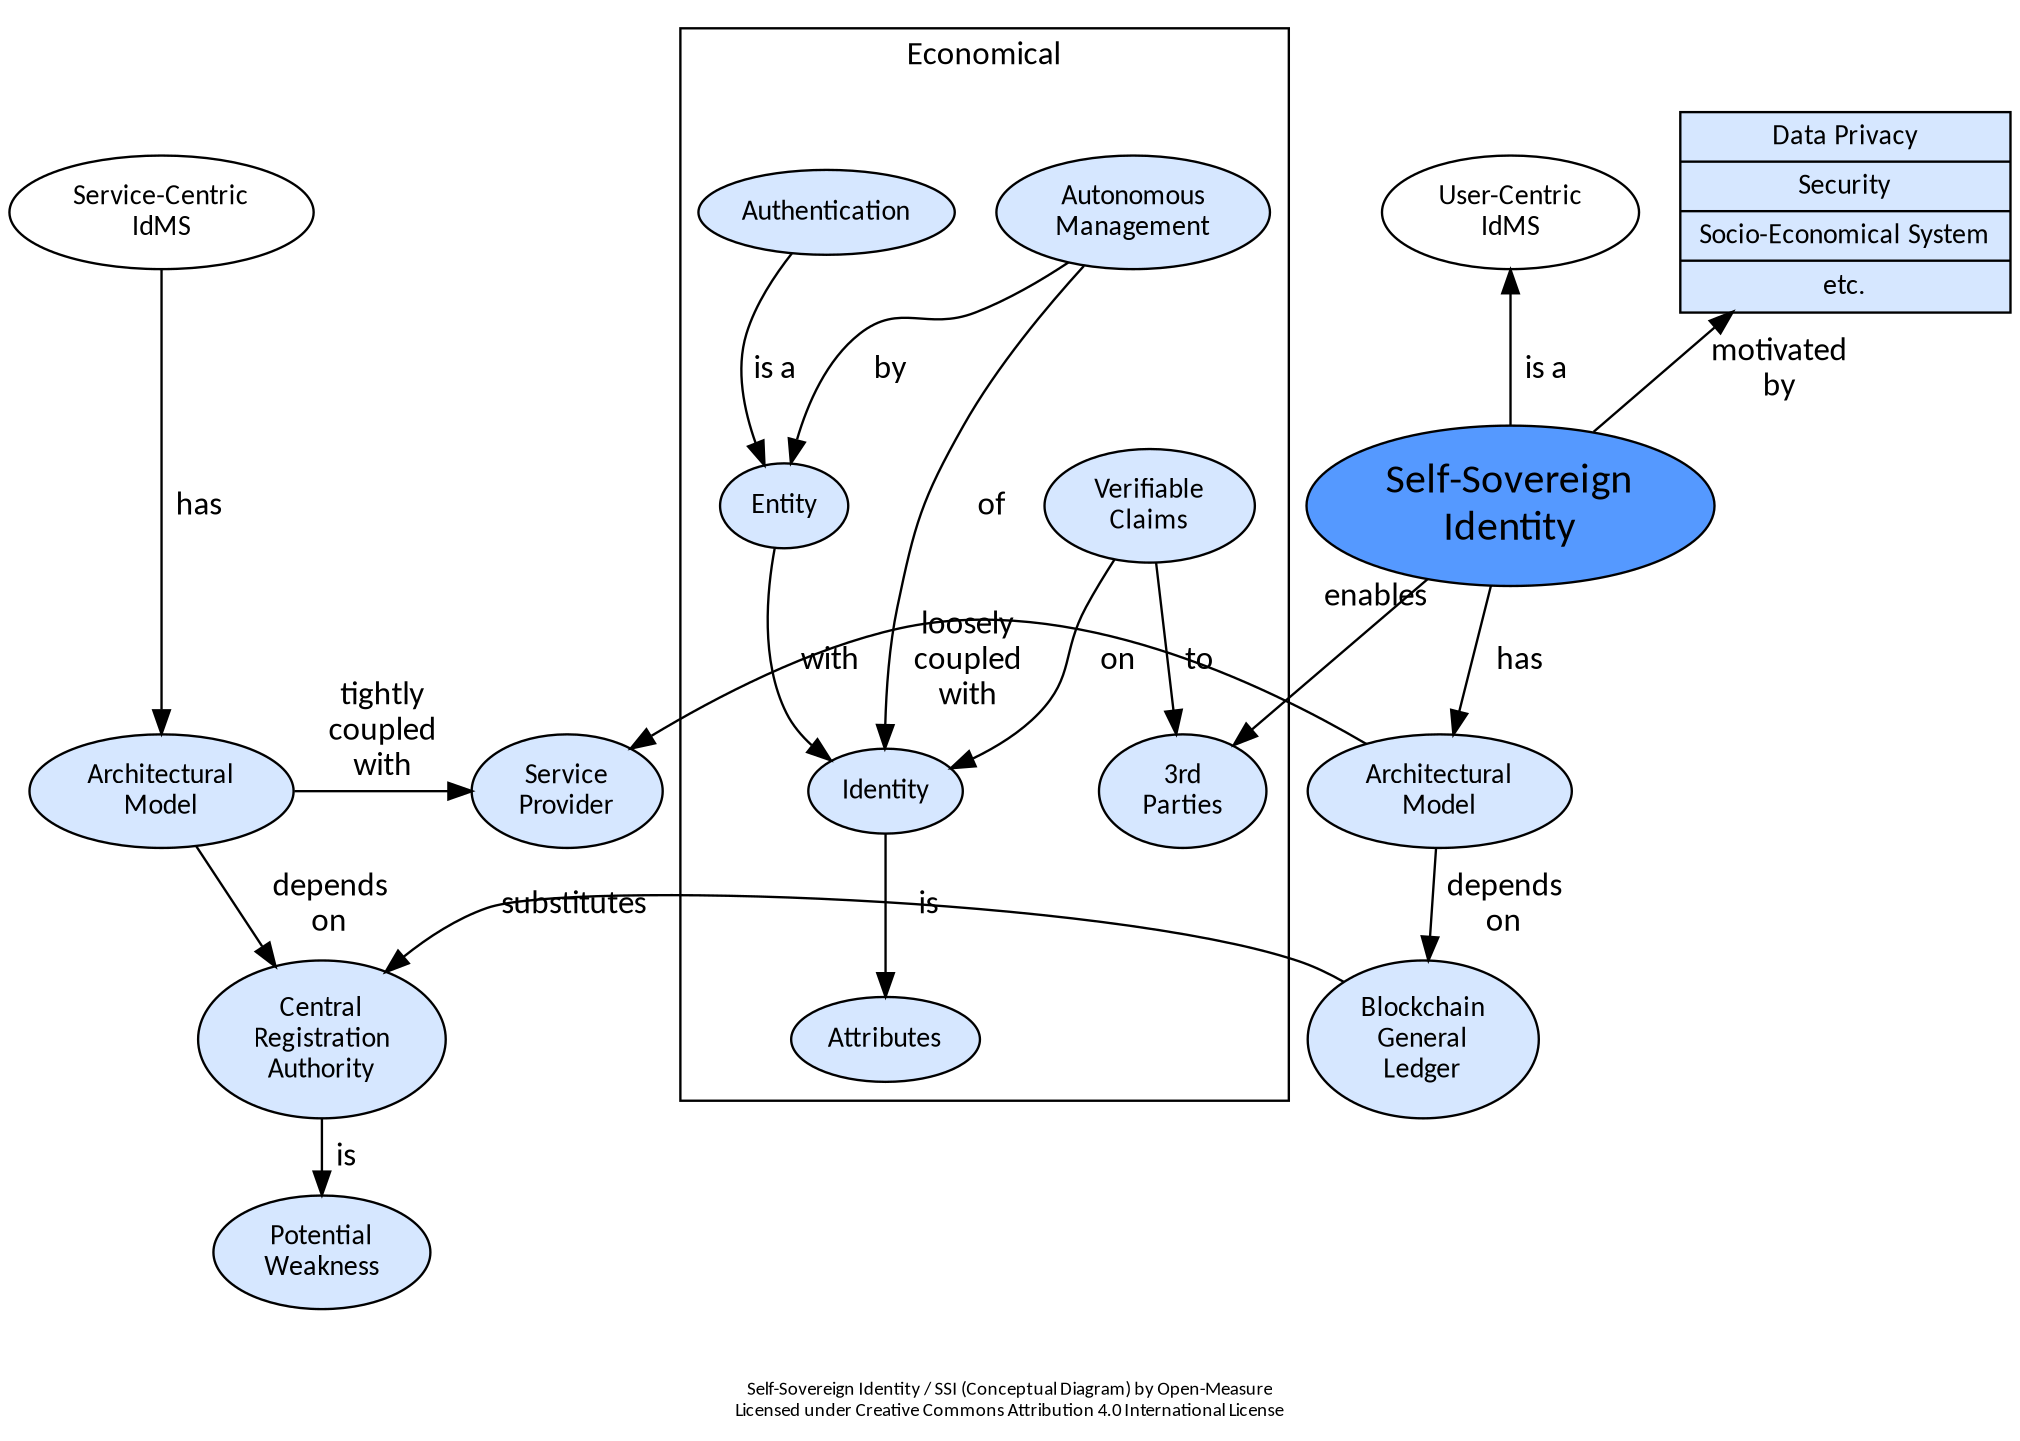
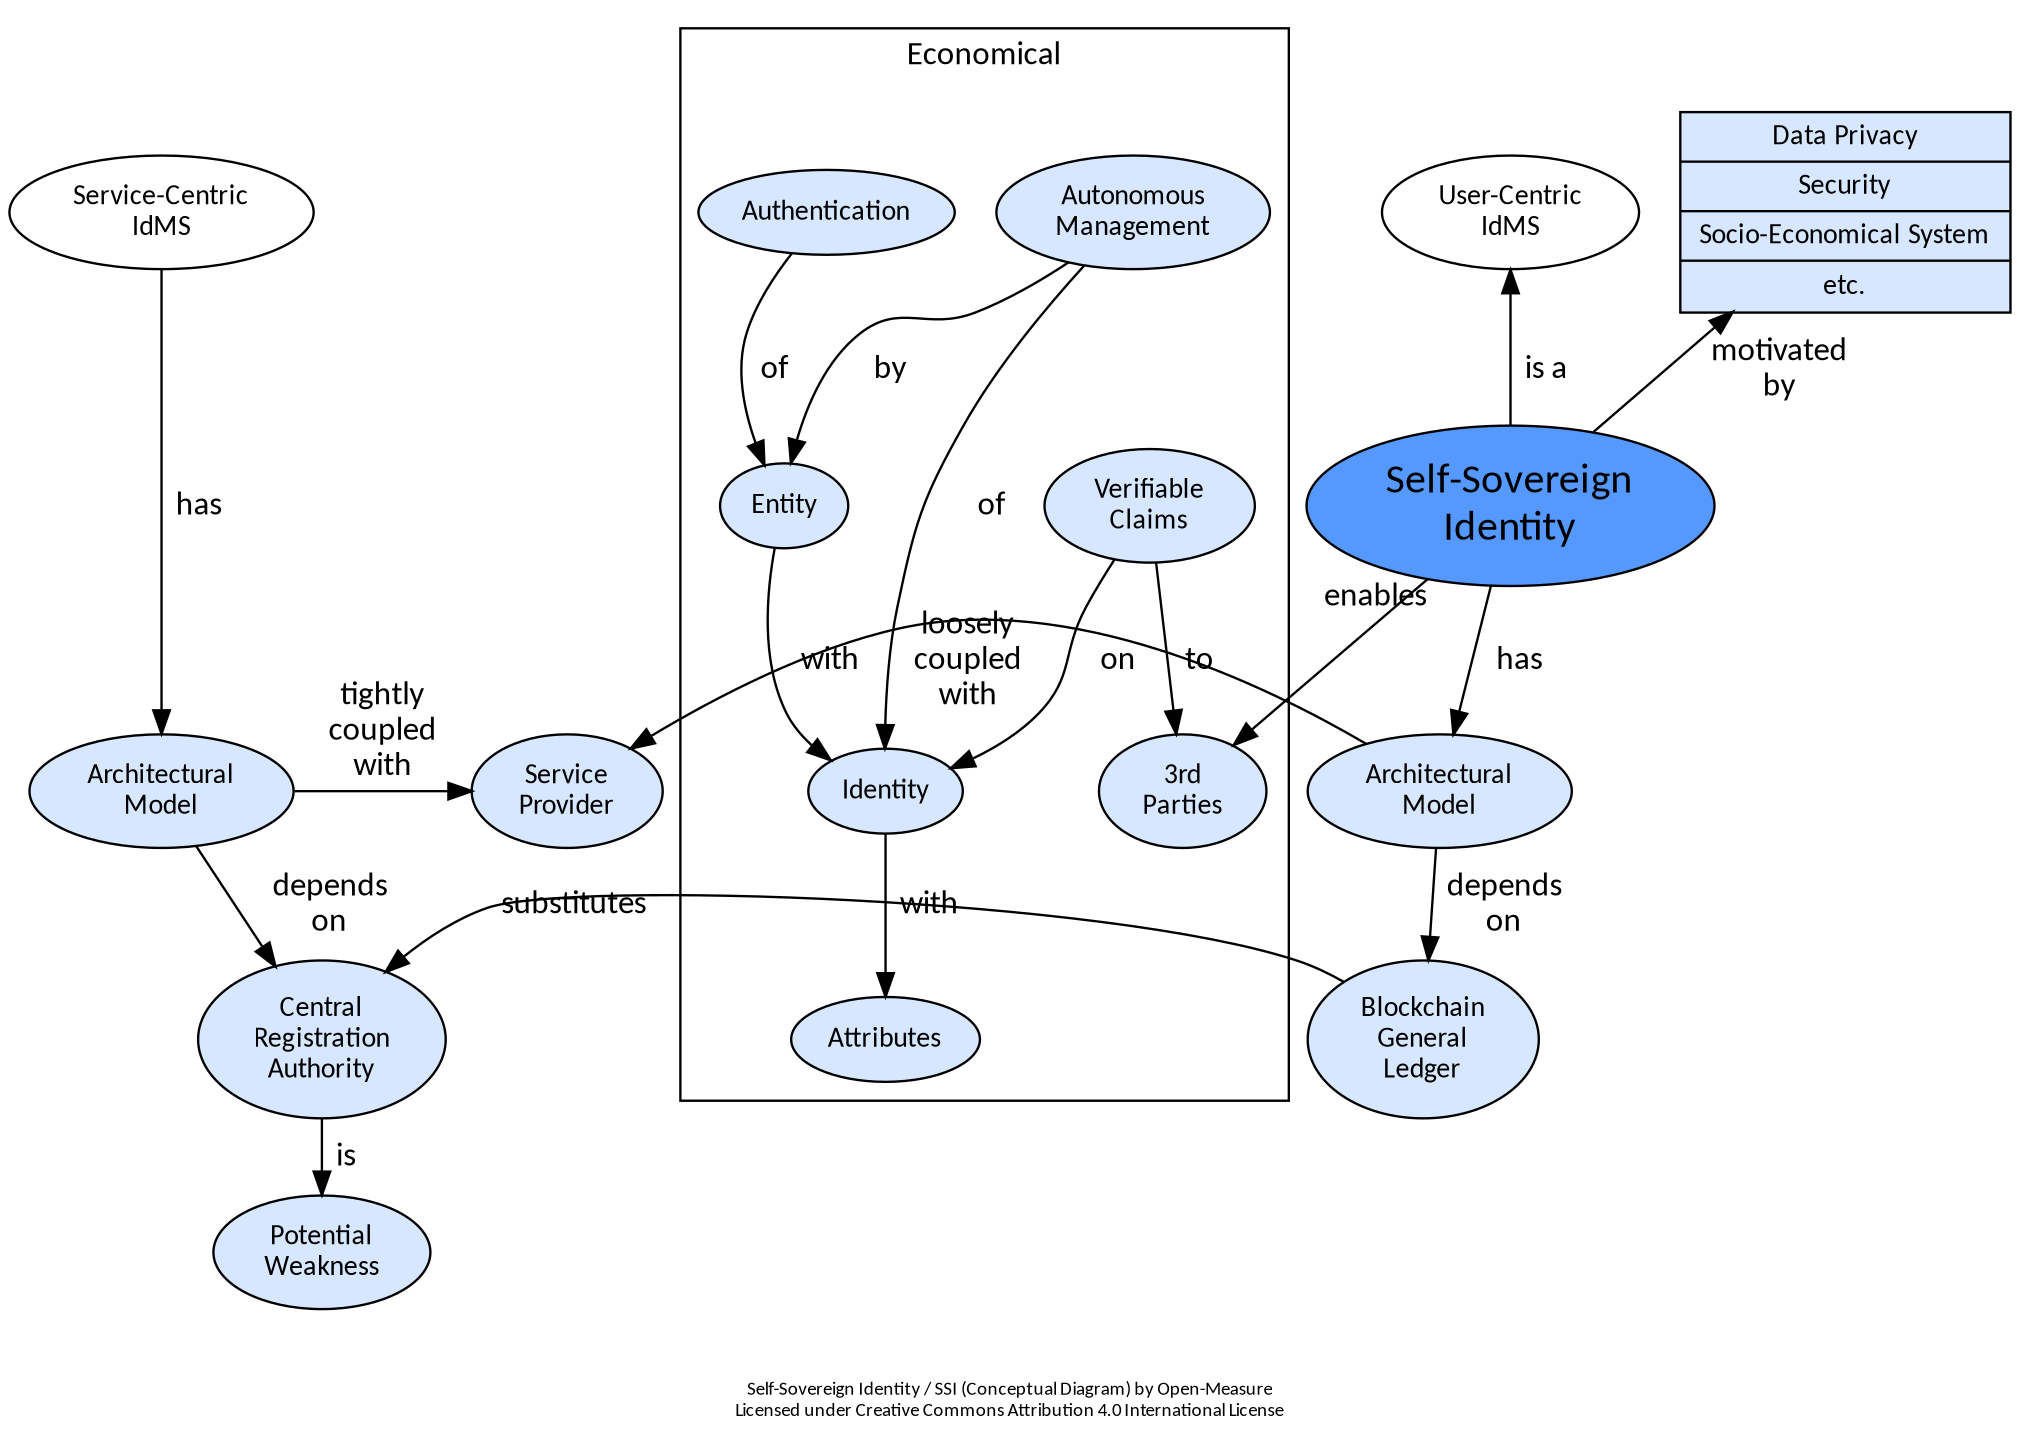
edge "Authentication" -> "Entity": label "  is a  " -> "  of  "
edge "Identity" -> "Attributes": label "  is  " -> "  with  "
